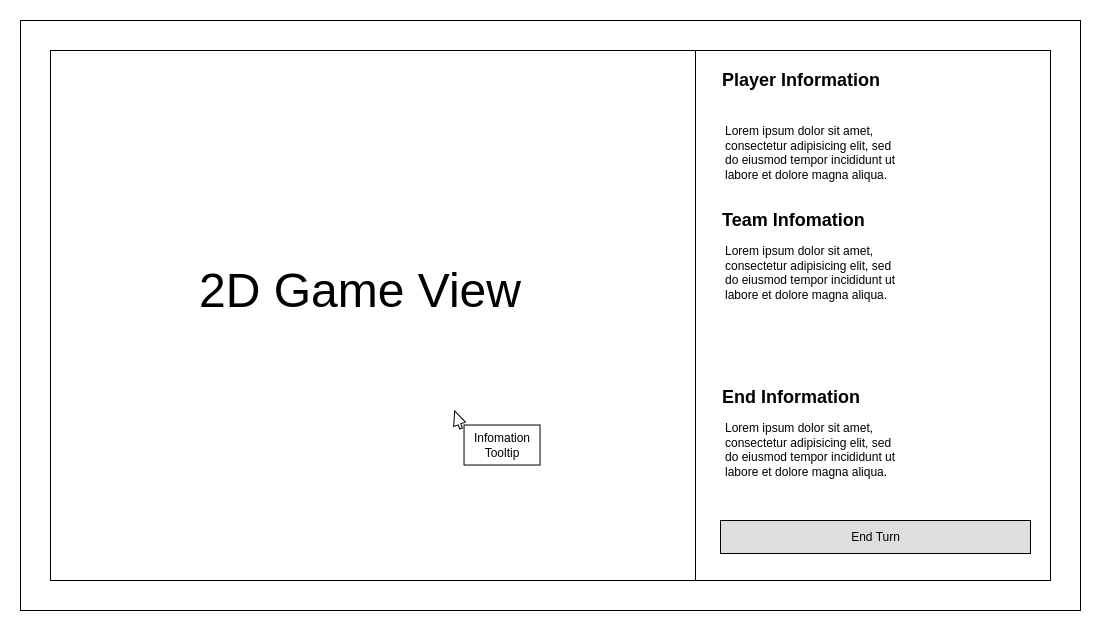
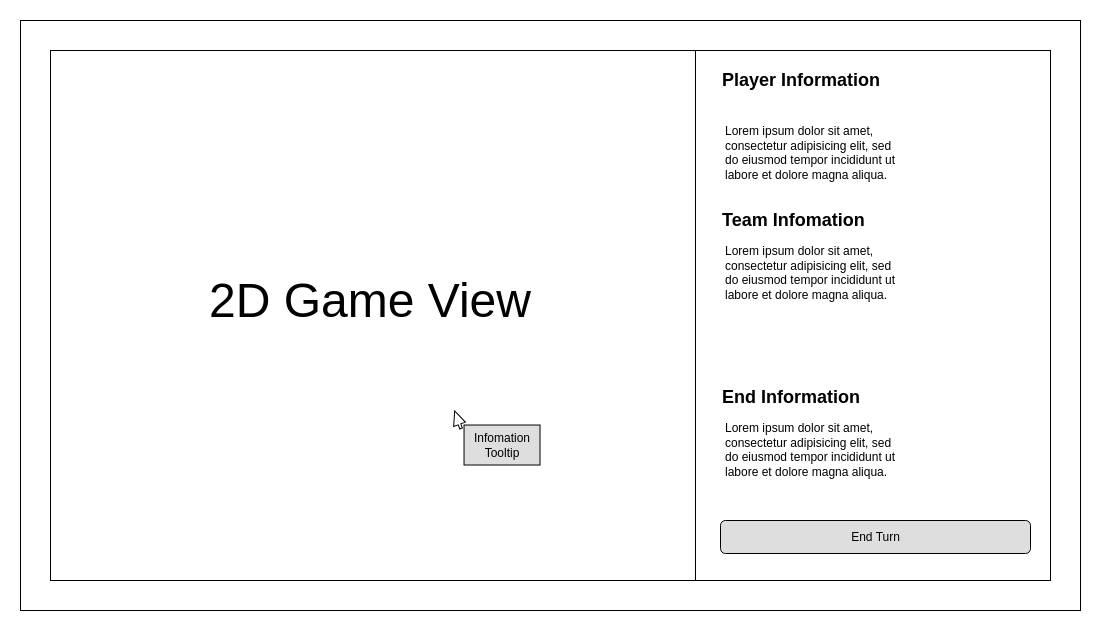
node "2D Game View": moved (361, 291) -> (371, 301)
node "Infomation Tooltip": fillcolor #ffffff -> #dedede
node "End Turn": shape rectangle -> rounded rectangle
